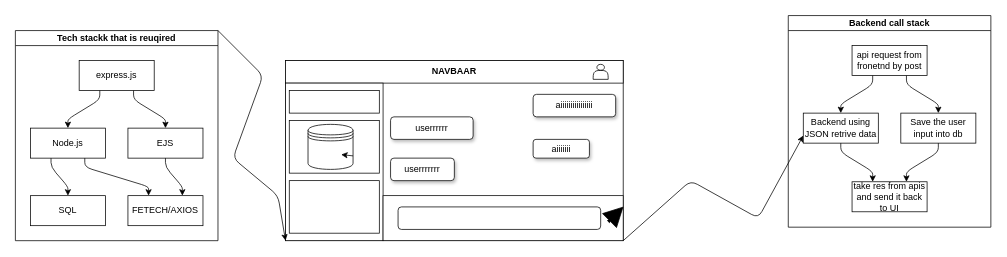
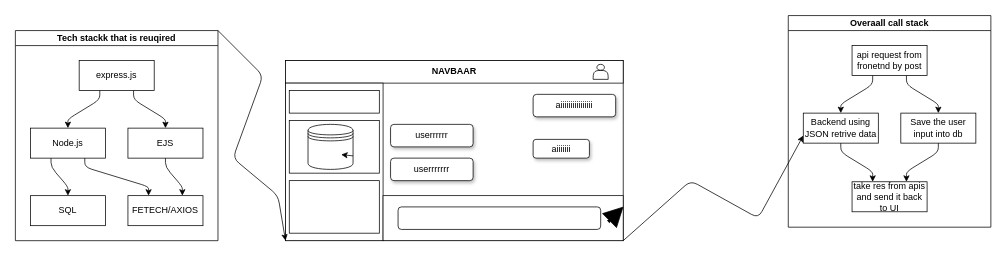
node "Backend call stack": label "Backend call stack" -> "Overaall call stack"
node "userrrrrr": moved (432, 128) -> (432, 135)
node "userrrrrrr": size 64x23 -> 83x23
